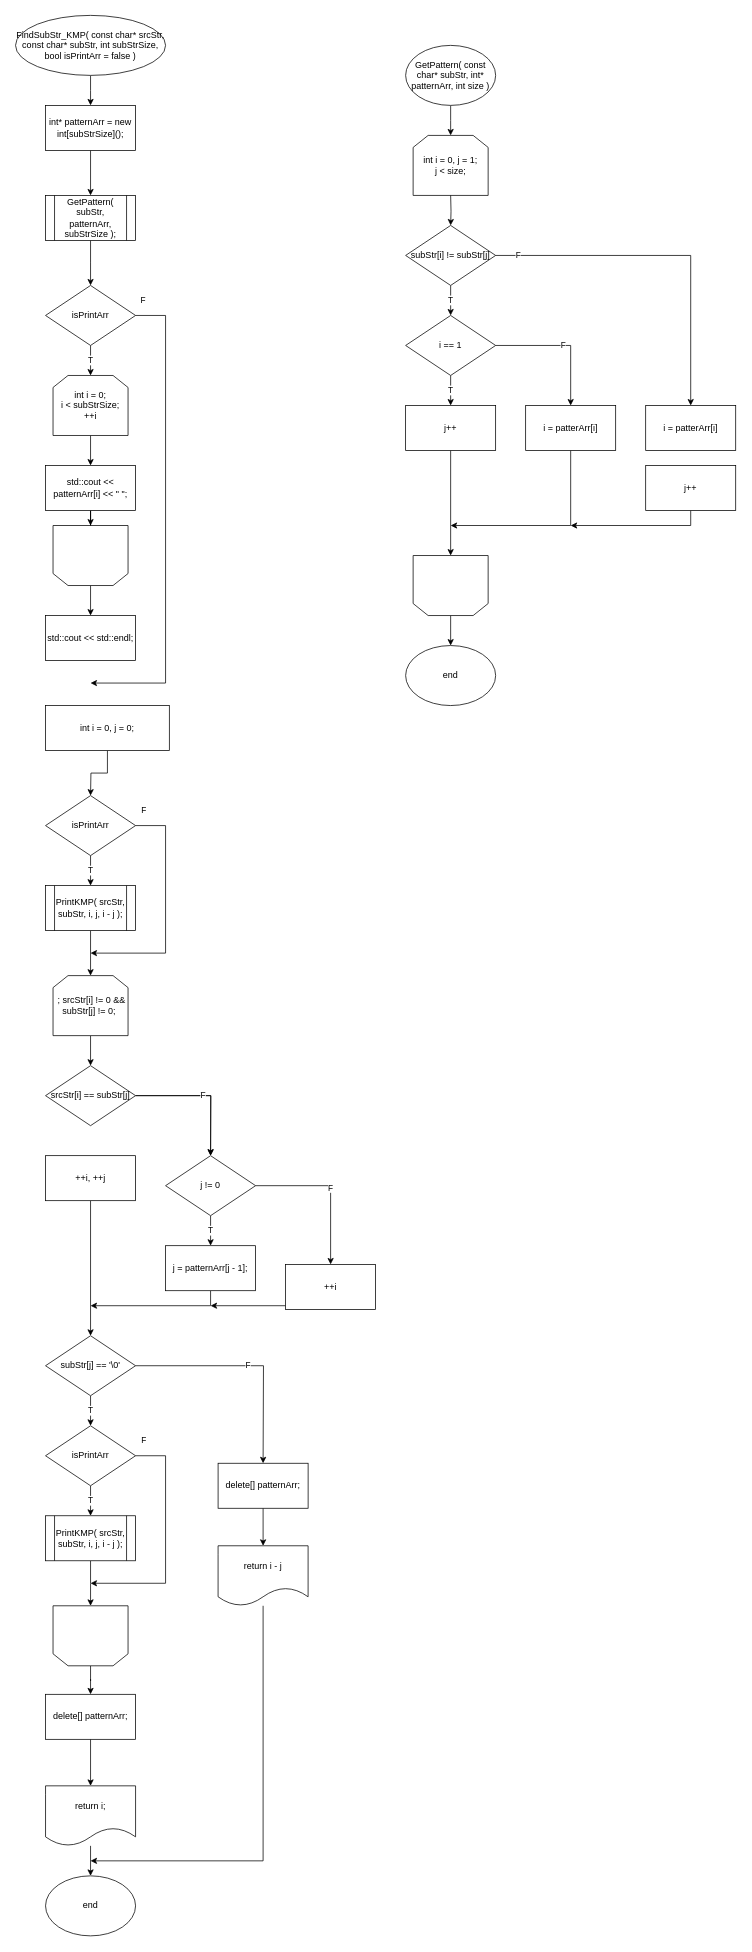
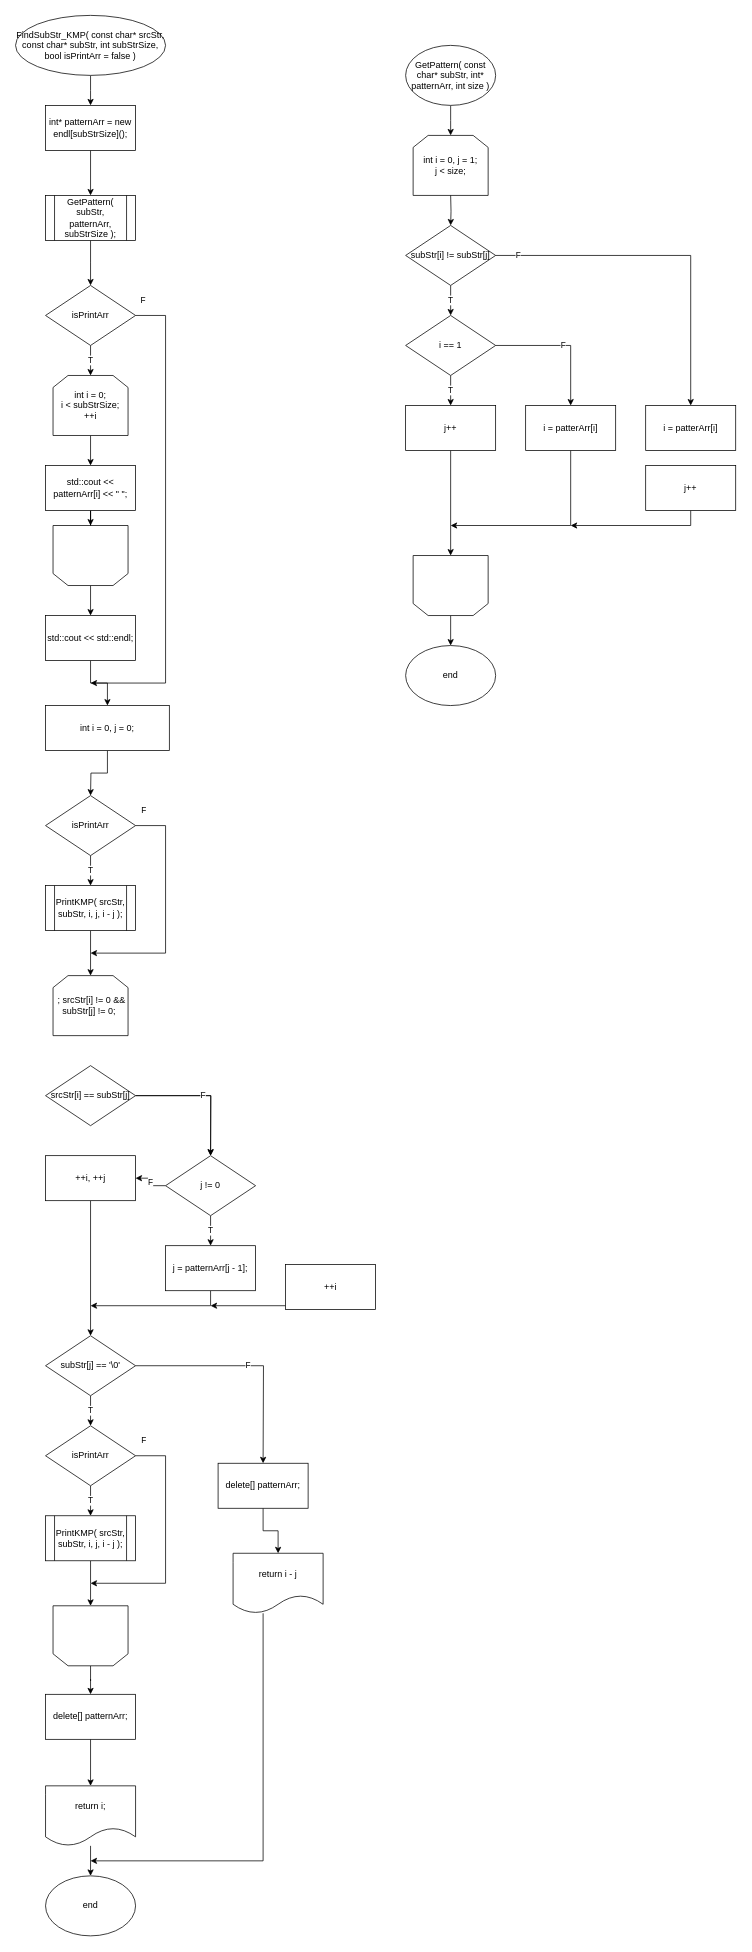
node "int* patternArr = new int[subStrSize]();": label "int* patternArr = new int[subStrSize]();" -> "int* patternArr = new endl[subStrSize]();"
edge "std::cout << std::endl;" -> "int i = 0, j = 0;": added
edge "; srcStr[i] != 0 && subStr[j] != 0;" -> "srcStr[i] == subStr[j]": removed
edge "j != 0" -> "++i": now "j != 0" -> "++i, ++j"
node "return i - j": moved (263, 1575) -> (278, 1583)
